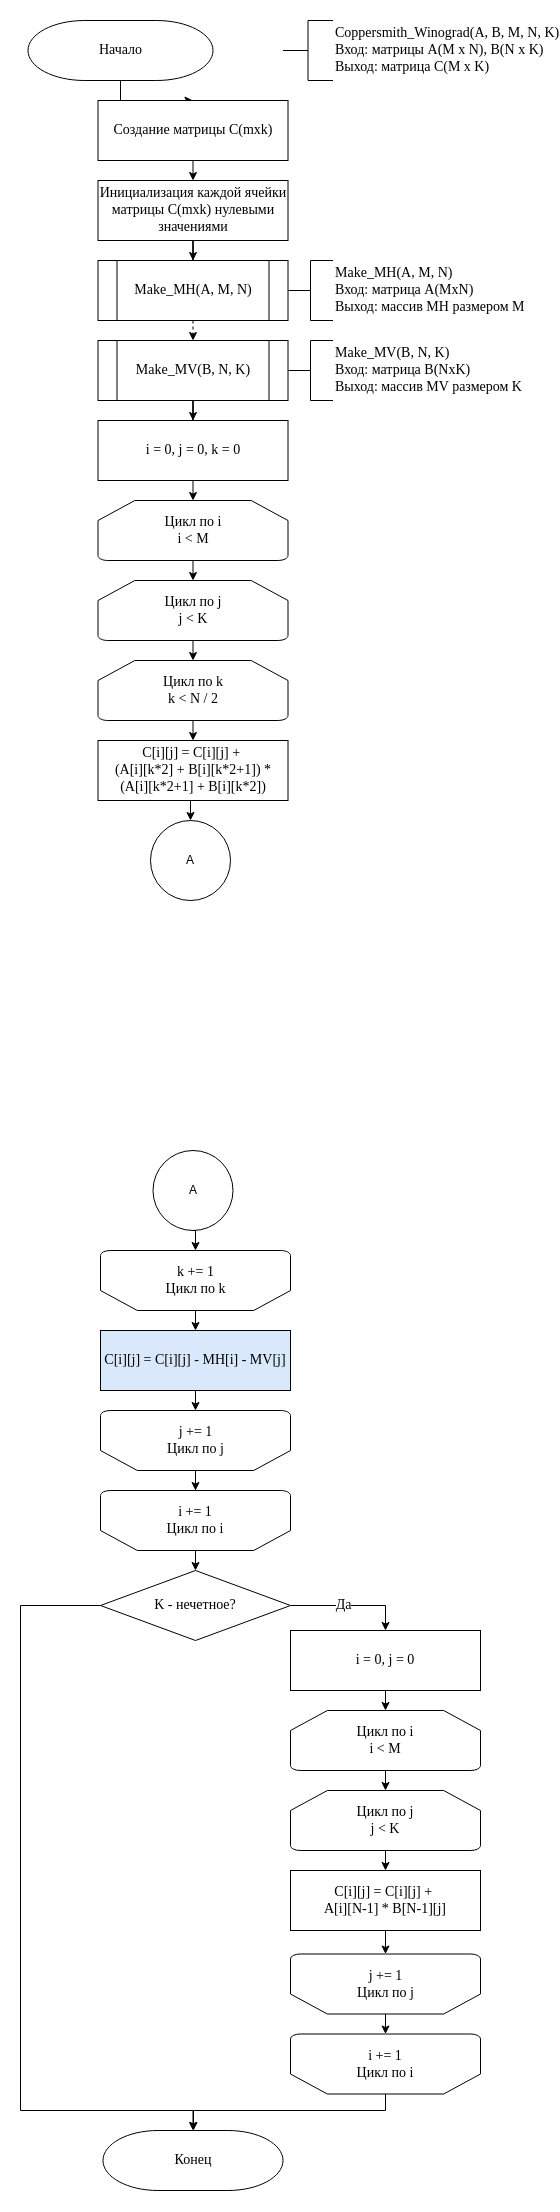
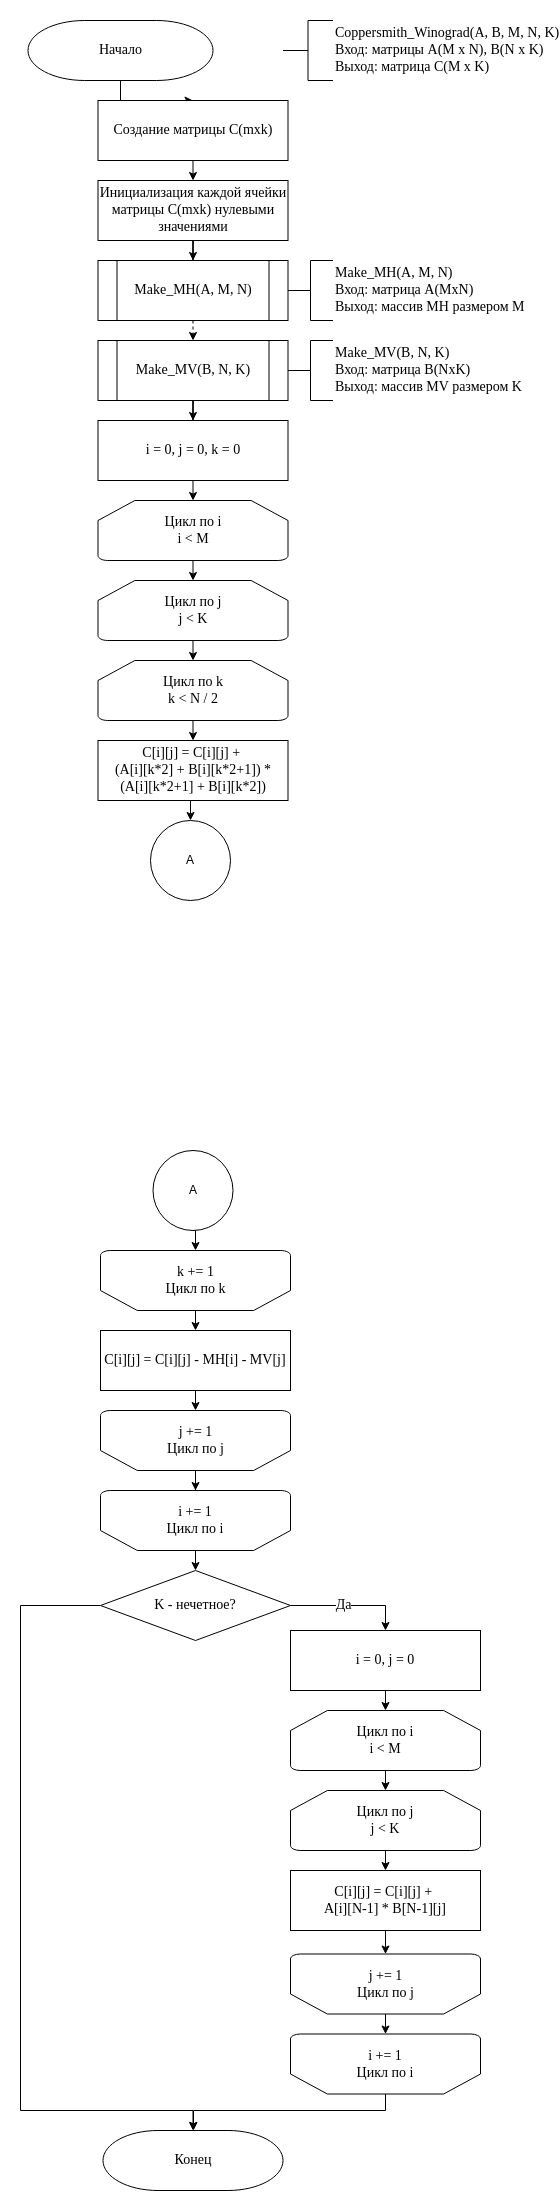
node "C[i][j] = C[i][j] - MH[i] - MV[j]": fillcolor #dae8fc -> #ffffff
